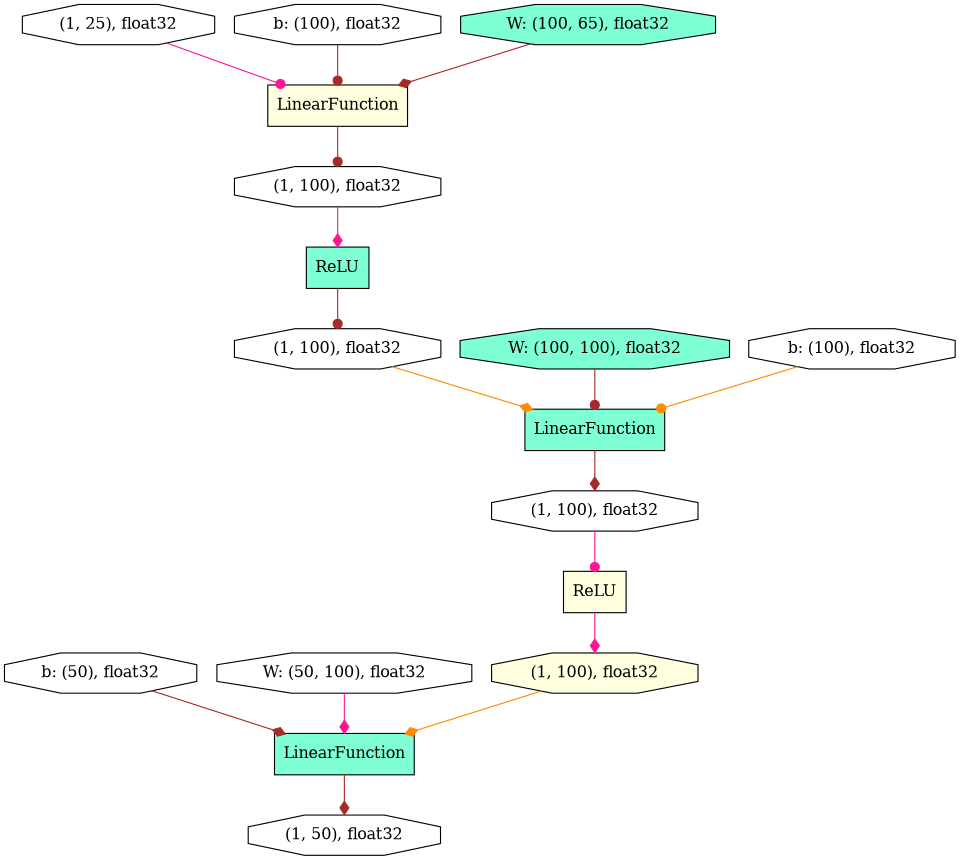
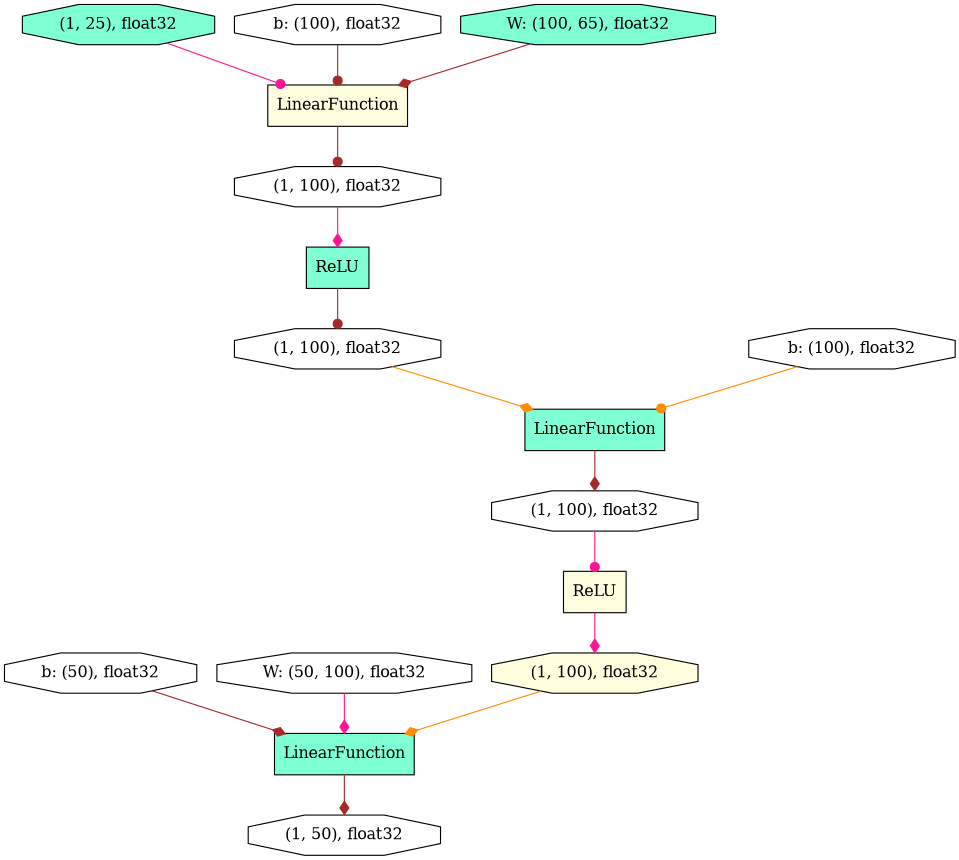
node "(1, 25), float32": fillcolor white -> aquamarine
node "W: (100, 100), float32": removed
